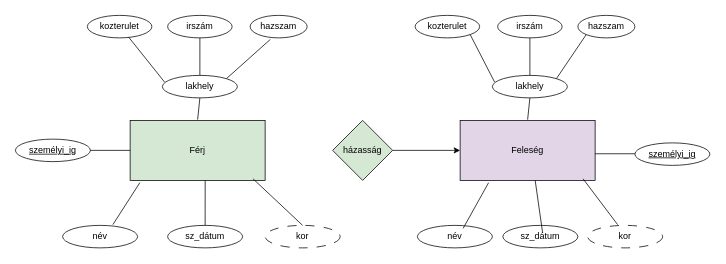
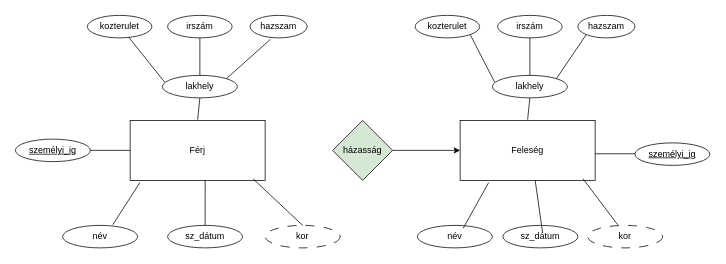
node "Férj": fillcolor #d5e8d4 -> #ffffff
node "Feleség": fillcolor #e1d5e7 -> #ffffff
